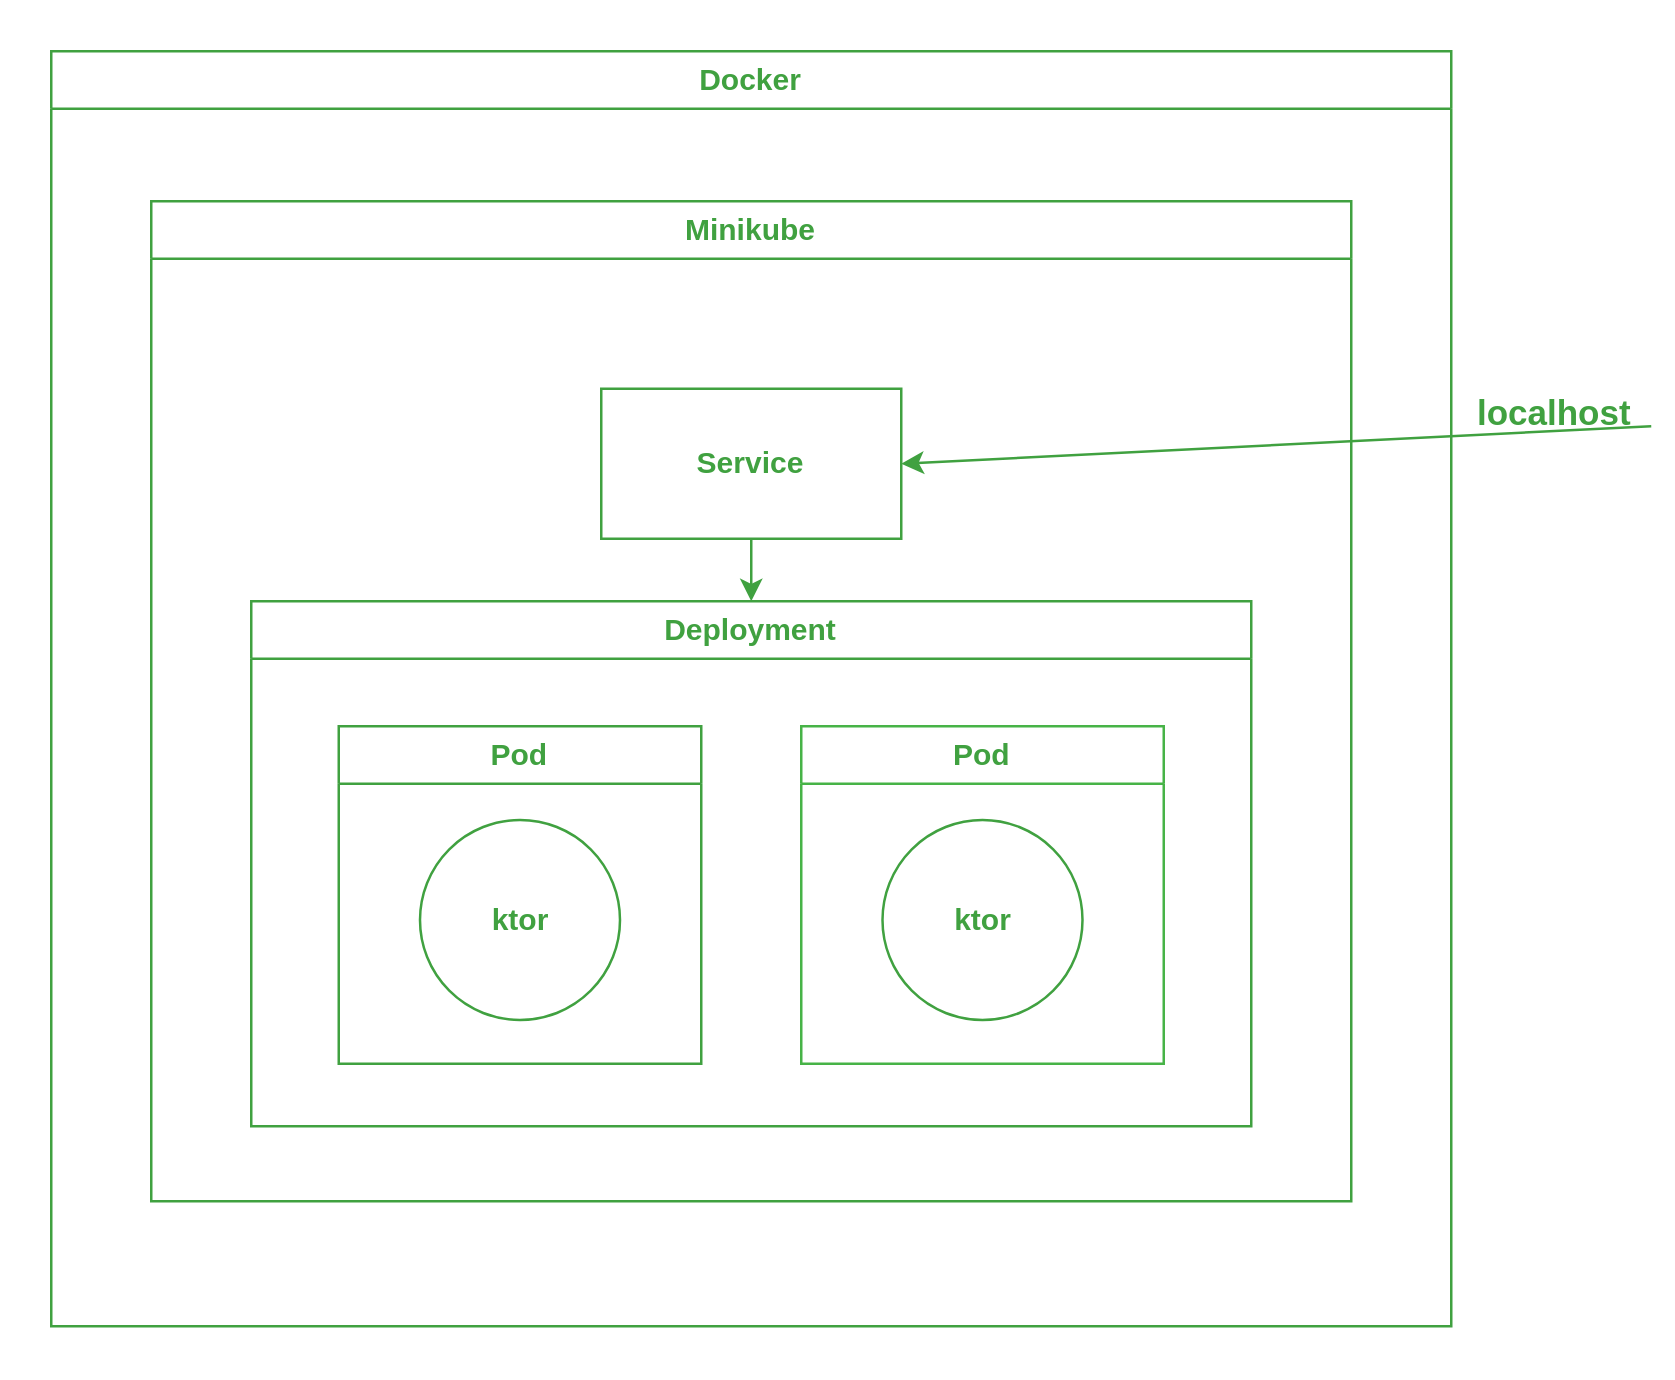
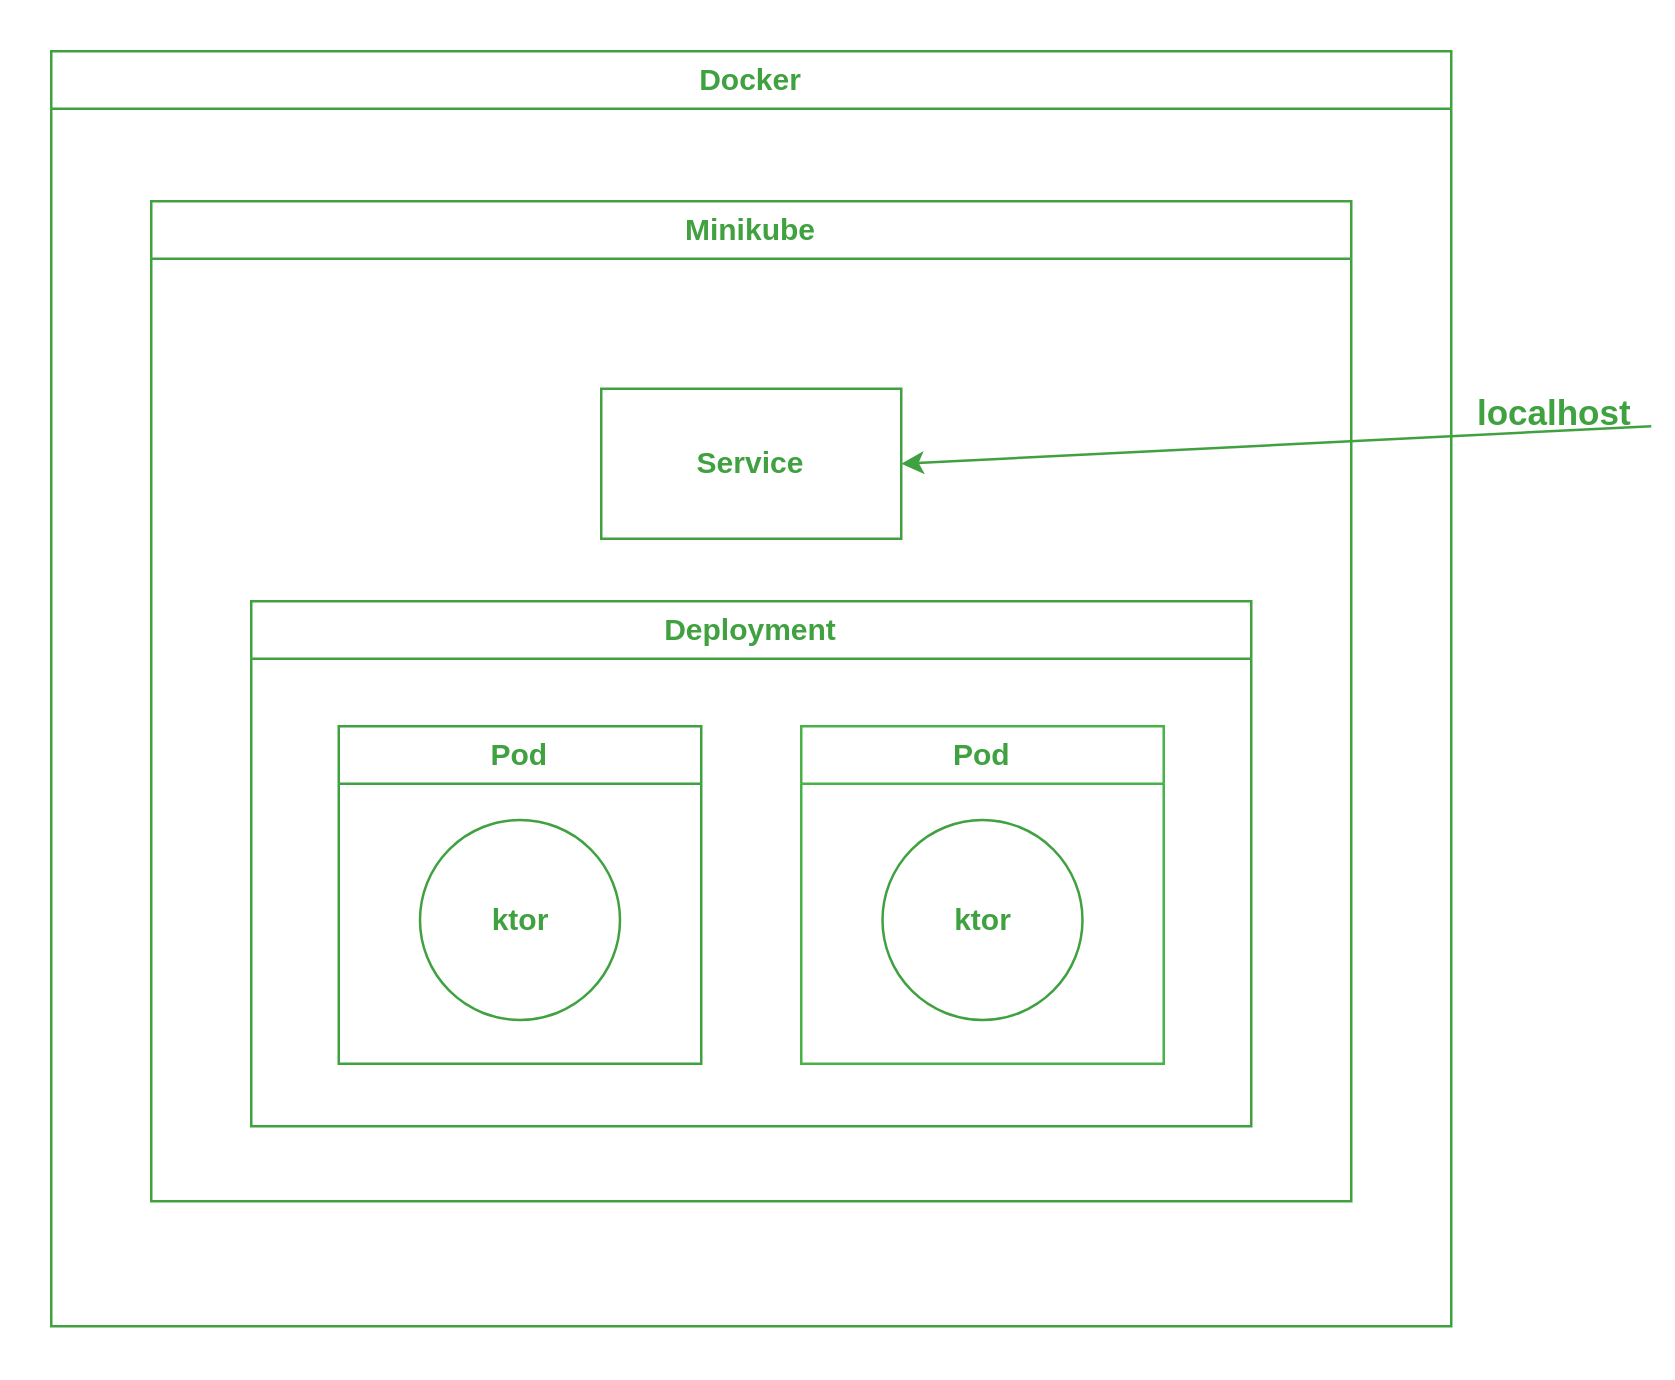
edge "Service" -> "Deployment": removed
